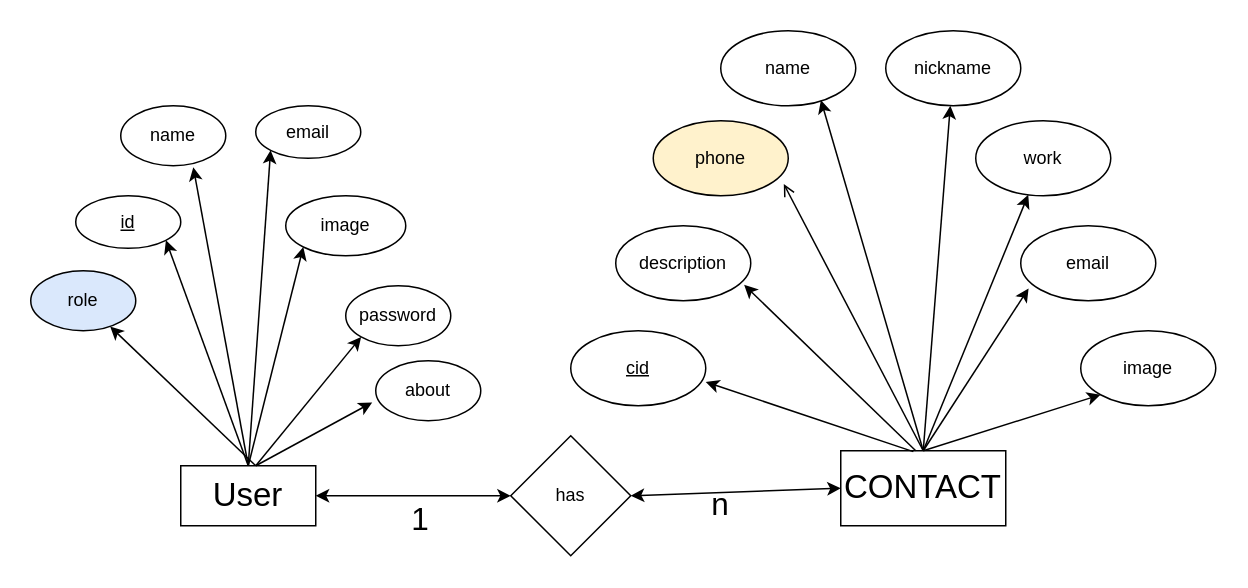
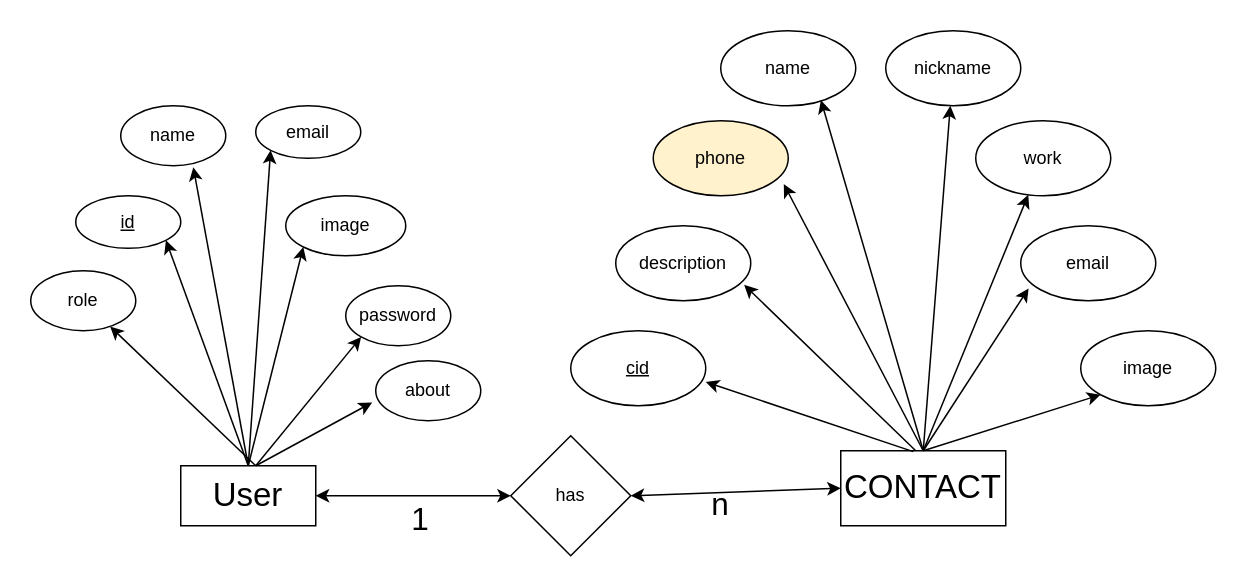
edge "CONTACT" -> "phone": arrowhead open -> classic
node "role": fillcolor #dae8fc -> #ffffff
